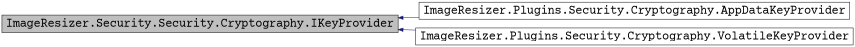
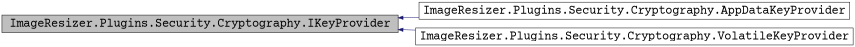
node "ImageResizer.Security.Security.Cryptography.IKeyProvider": label "ImageResizer.Security.Security.Cryptography.IKeyProvider" -> "ImageResizer.Plugins.Security.Cryptography.IKeyProvider"
